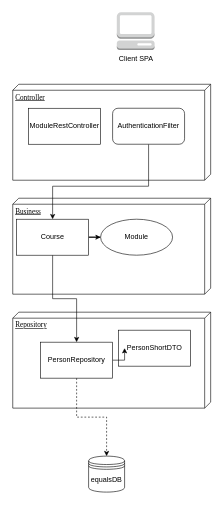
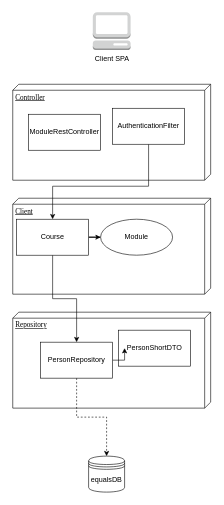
node "Client SPA": moved (136, 31) -> (112, 31)
node "ModuleRestController": moved (65, 126) -> (65, 132)
node "AuthenticationFilter": shape rounded rectangle -> rectangle
node "Business": label "Business" -> "Client"
